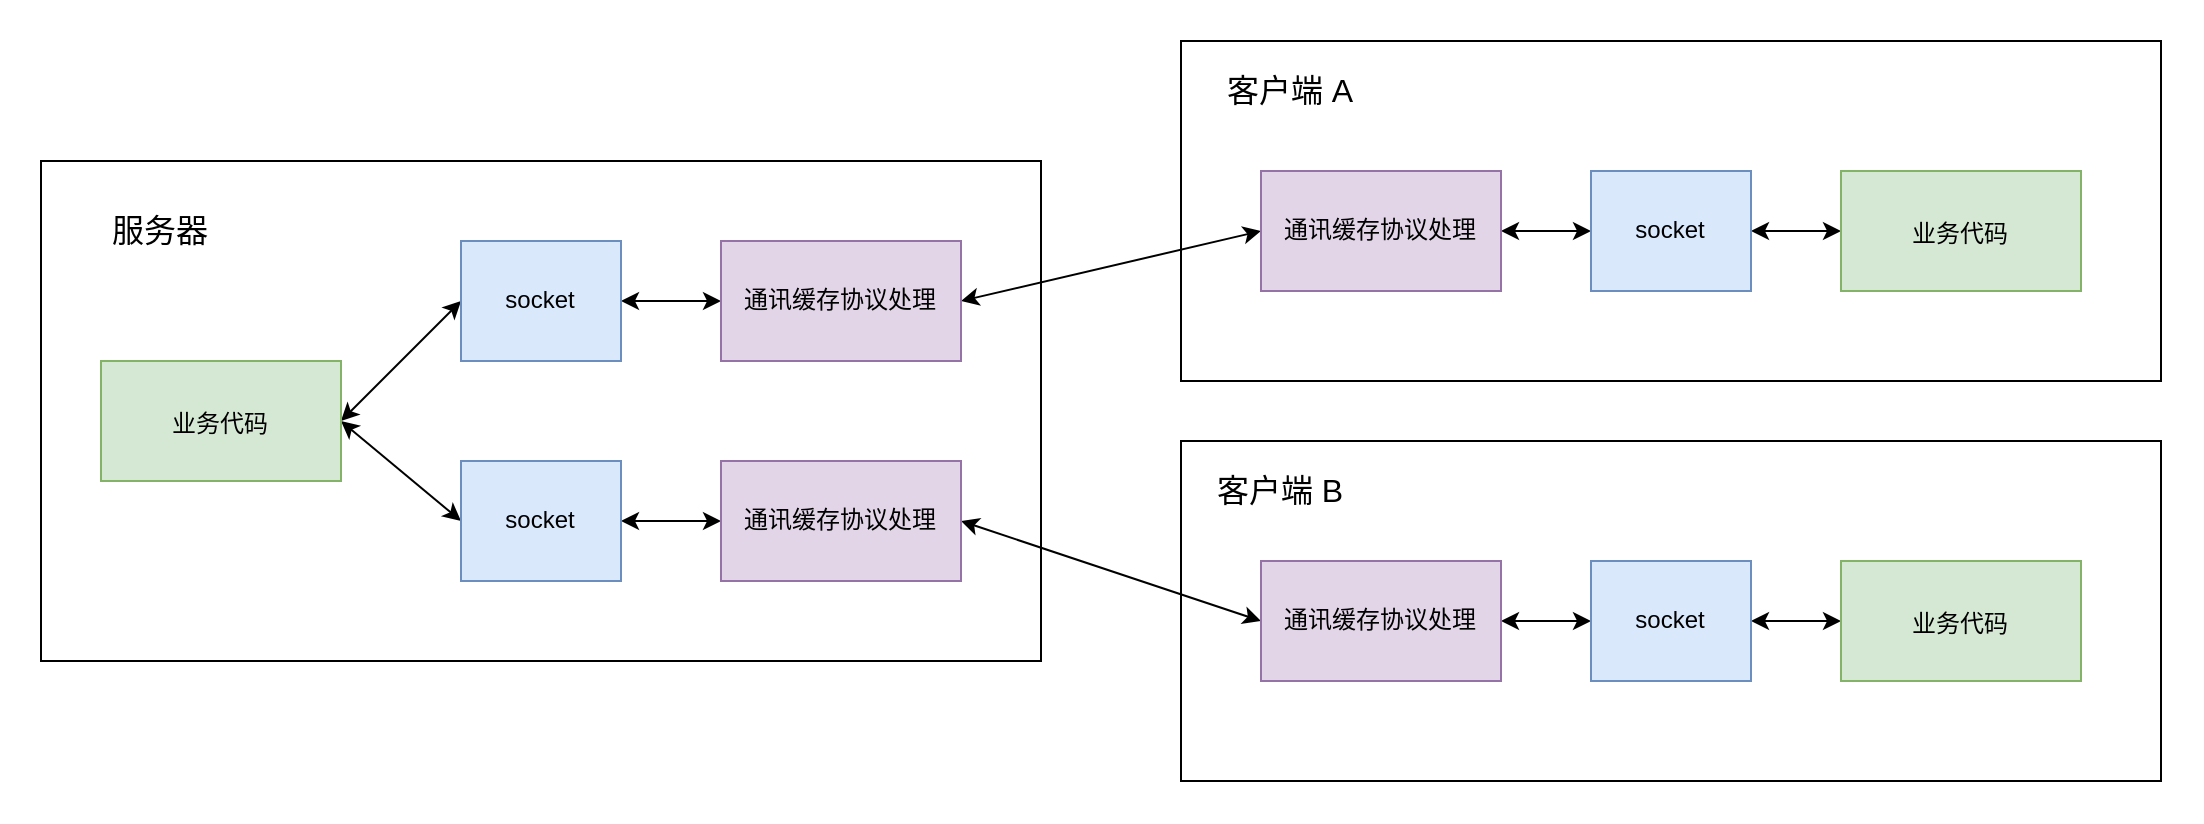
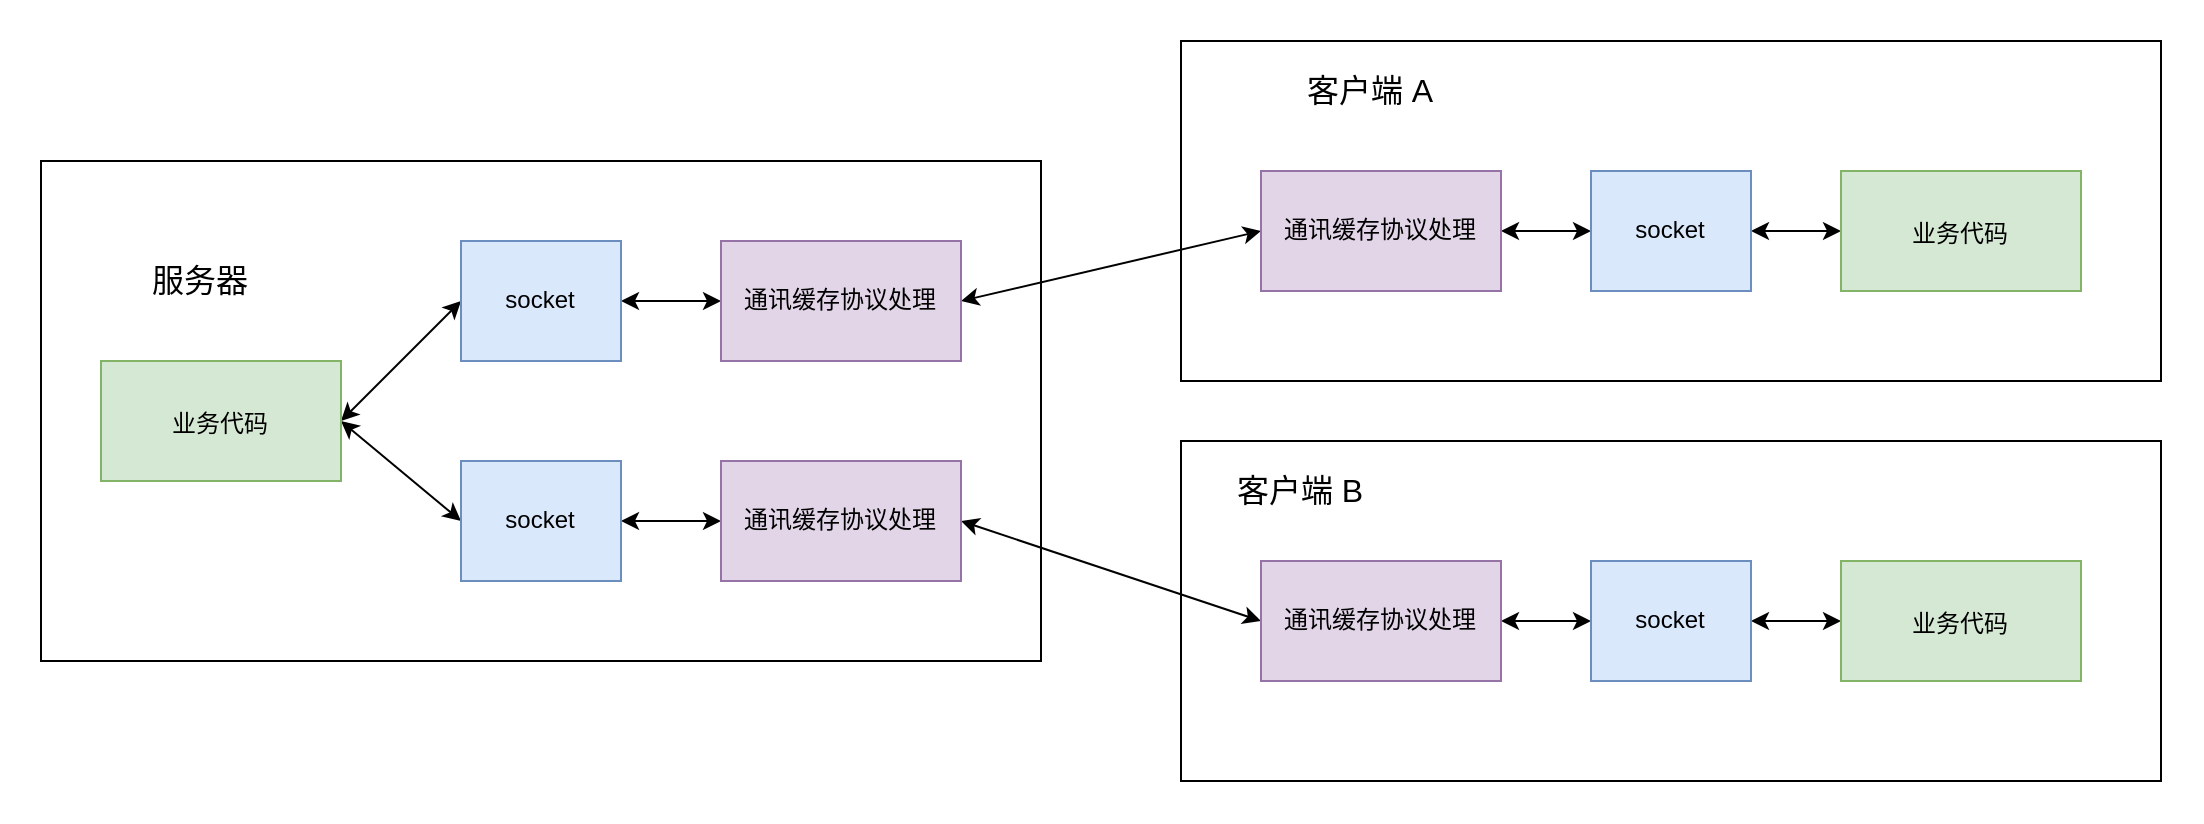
node "客户端 A": moved (1291, 91) -> (1371, 91)
node "服务器": moved (161, 231) -> (201, 281)
node "客户端 B": moved (1281, 491) -> (1301, 491)
